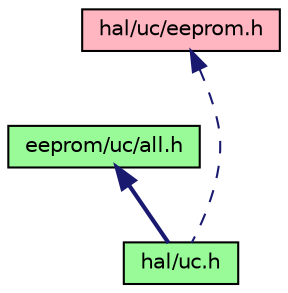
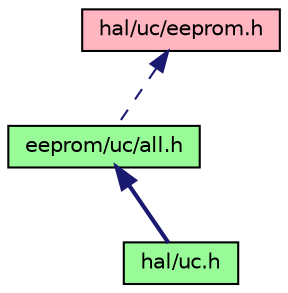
edge "hal/uc.h" -> "hal/uc/eeprom.h": now "eeprom/uc/all.h" -> "hal/uc/eeprom.h"
